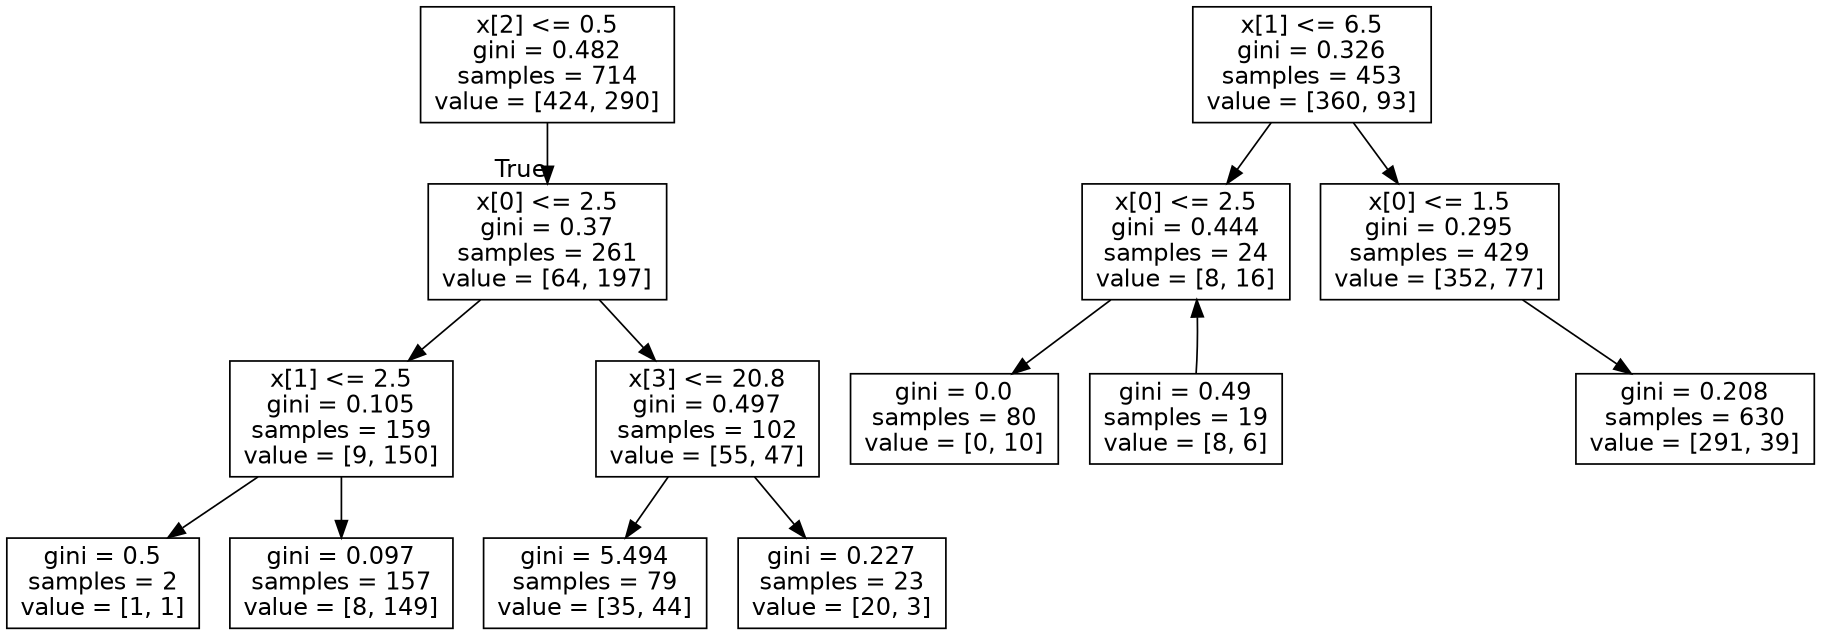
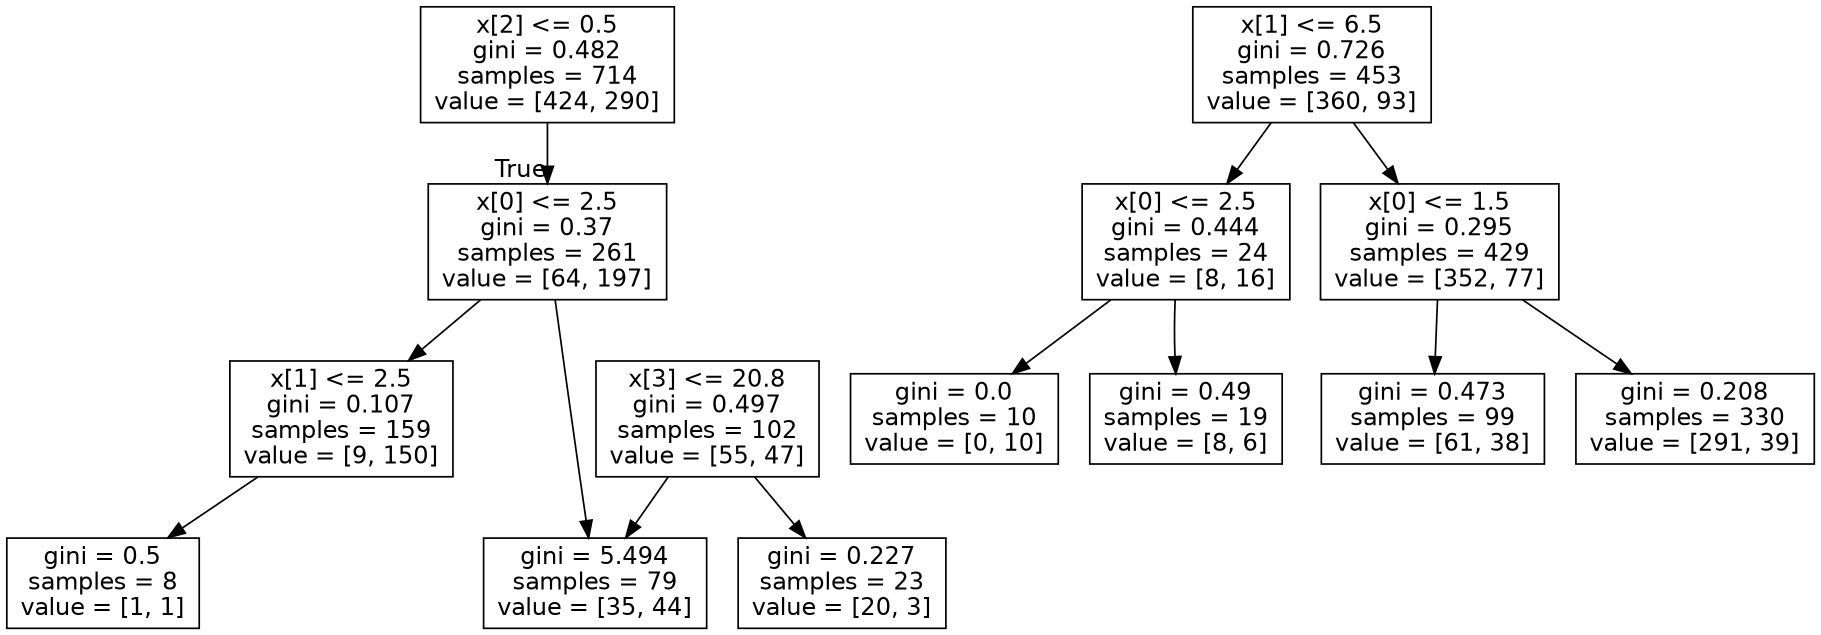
node "x[1] <= 6.5 gini = 0.326 samples = 453 value = [360, 93]": label "x[1] <= 6.5 gini = 0.326 samples = 453 value = [360, 93]" -> "x[1] <= 6.5 gini = 0.726 samples = 453 value = [360, 93]"
edge "x[0] <= 2.5 gini = 0.37 samples = 261 value = [64, 197]" -> "x[3] <= 20.8 gini = 0.497 samples = 102 value = [55, 47]": now "x[0] <= 2.5 gini = 0.37 samples = 261 value = [64, 197]" -> "gini = 5.494 samples = 79 value = [35, 44]"
edge "gini = 0.49 samples = 19 value = [8, 6]" -> "x[0] <= 2.5 gini = 0.444 samples = 24 value = [8, 16]": reversed
node "x[1] <= 2.5 gini = 0.105 samples = 159 value = [9, 150]": label "x[1] <= 2.5 gini = 0.105 samples = 159 value = [9, 150]" -> "x[1] <= 2.5 gini = 0.107 samples = 159 value = [9, 150]"
node "gini = 0.0 samples = 80 value = [0, 10]": label "gini = 0.0 samples = 80 value = [0, 10]" -> "gini = 0.0 samples = 10 value = [0, 10]"
node "gini = 0.473 samples = 99 value = [61, 38]": added
node "gini = 0.208 samples = 630 value = [291, 39]": label "gini = 0.208 samples = 630 value = [291, 39]" -> "gini = 0.208 samples = 330 value = [291, 39]"
node "gini = 0.5 samples = 2 value = [1, 1]": label "gini = 0.5 samples = 2 value = [1, 1]" -> "gini = 0.5 samples = 8 value = [1, 1]"
node "gini = 0.097 samples = 157 value = [8, 149]": removed
